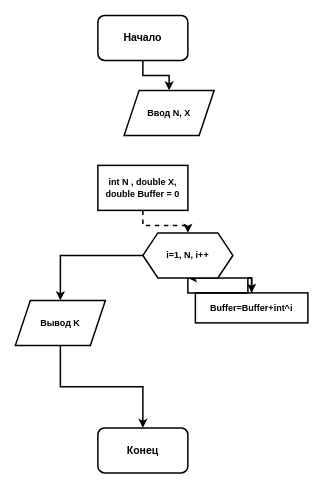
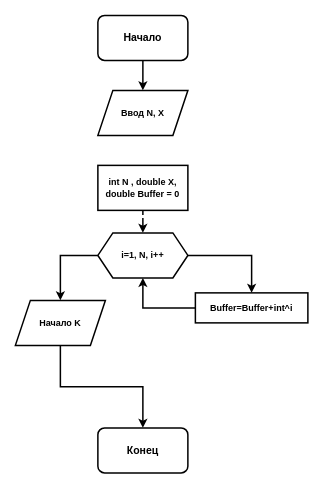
node "Ввод N, X": moved (169, 113) -> (143, 113)
node "i=1, N, i++": moved (188, 255) -> (143, 255)
node "Вывод K": label "Вывод K" -> "Начало K"
